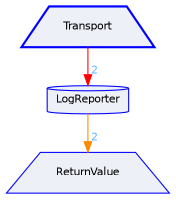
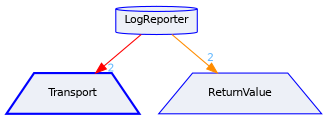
edge "Transport" -> "LogReporter": reversed
